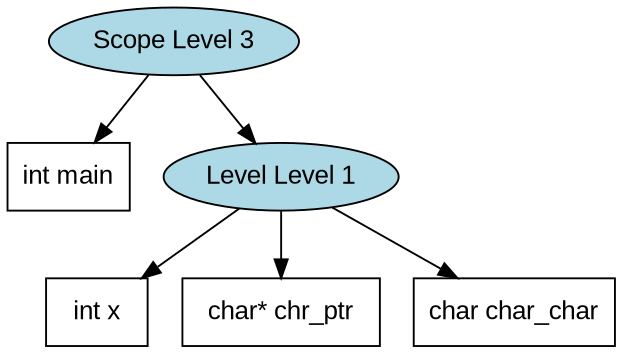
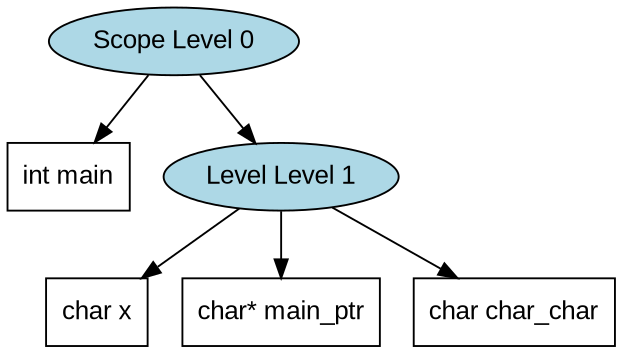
node "Scope Level 3": label "Scope Level 3" -> "Scope Level 0"
node "int x": label "int x" -> "char x"
node "char* chr_ptr": label "char* chr_ptr" -> "char* main_ptr"
